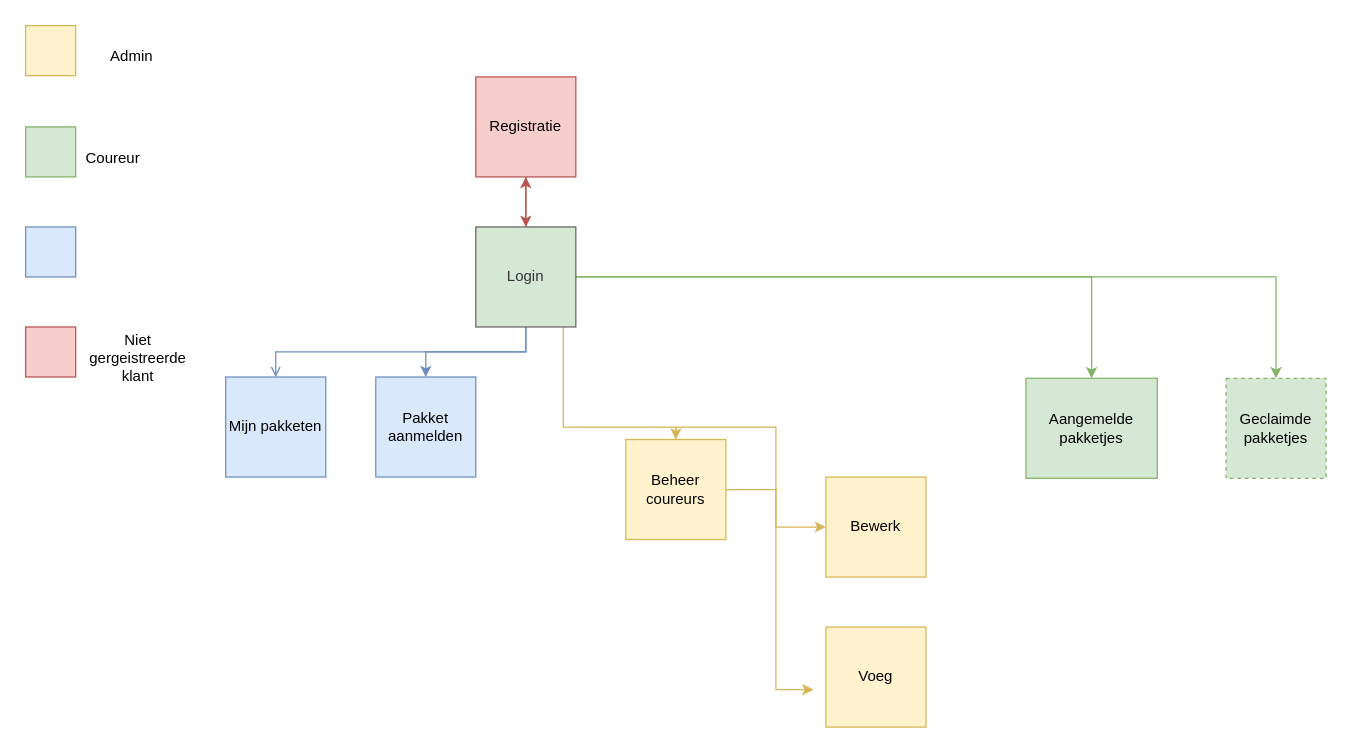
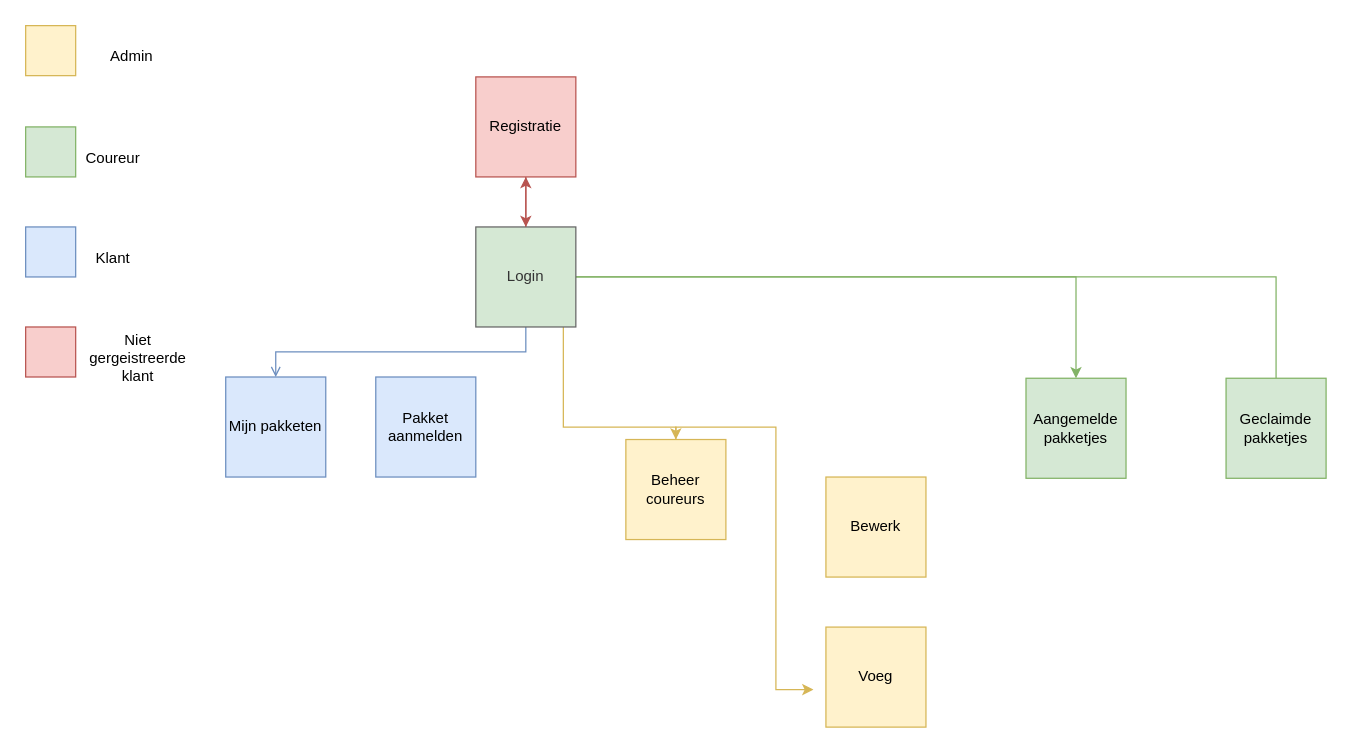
node "Klant": added
edge "Login" -> "Pakket aanmelden": removed
edge "Login" -> "Geclaimde pakketjes": arrowhead classic -> none
node "Aangemelde pakketjes": size 131x100 -> 100x100
node "Geclaimde pakketjes": style dashed -> solid
edge "Beheer coureurs" -> "Bewerk": removed
